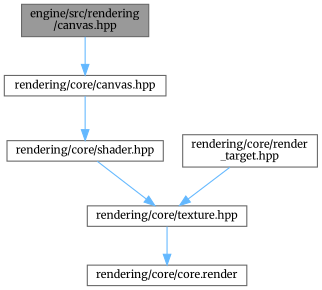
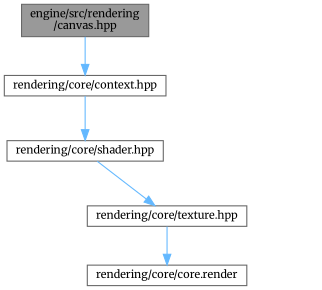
node "rendering/core/canvas.hpp": label "rendering/core/canvas.hpp" -> "rendering/core/context.hpp"
node "rendering/core/render _target.hpp": removed
